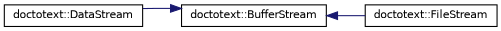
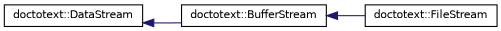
edge "doctotext::DataStream" -> "doctotext::BufferStream": reversed
